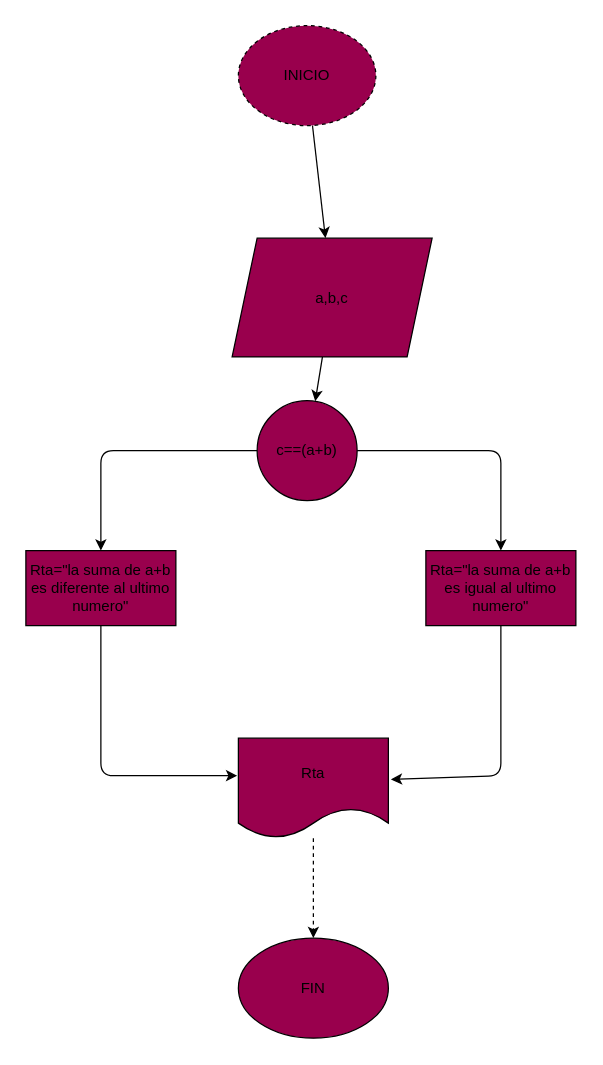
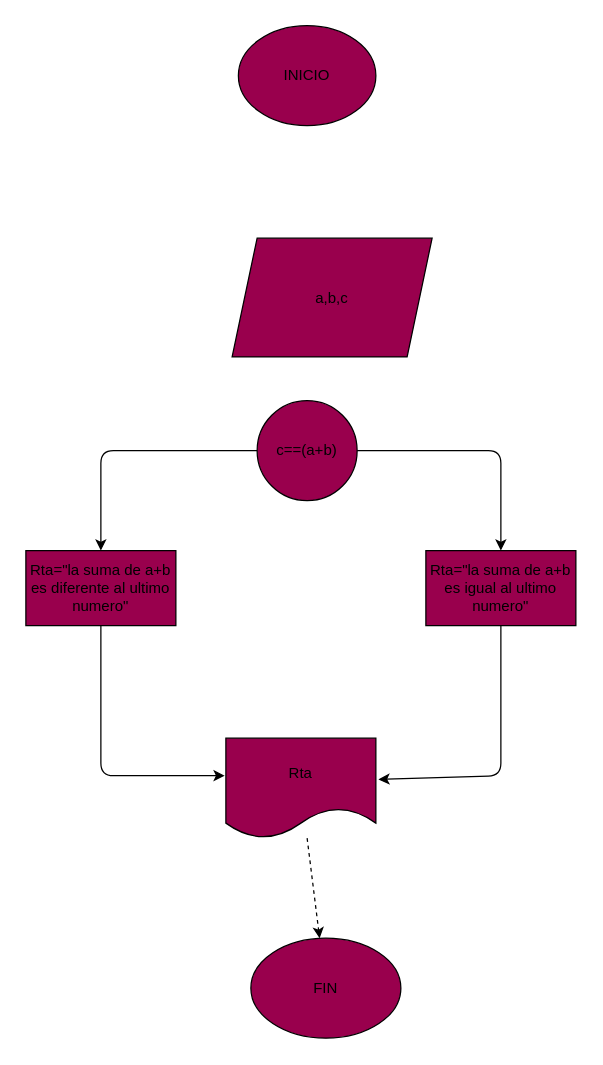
node "INICIO": style dashed -> solid
edge "INICIO" -> "a,b,c": removed
edge "a,b,c" -> "c==(a+b)": removed
node "Rta": moved (313, 788) -> (301, 788)
node "FIN": moved (313, 988) -> (326, 988)
